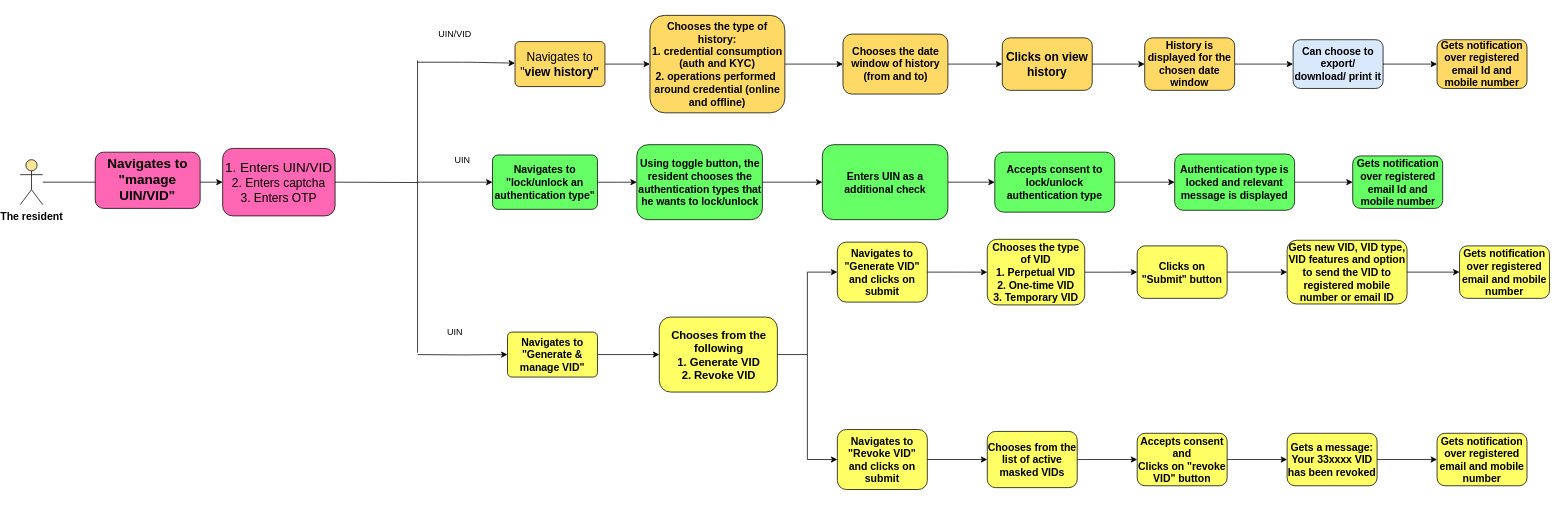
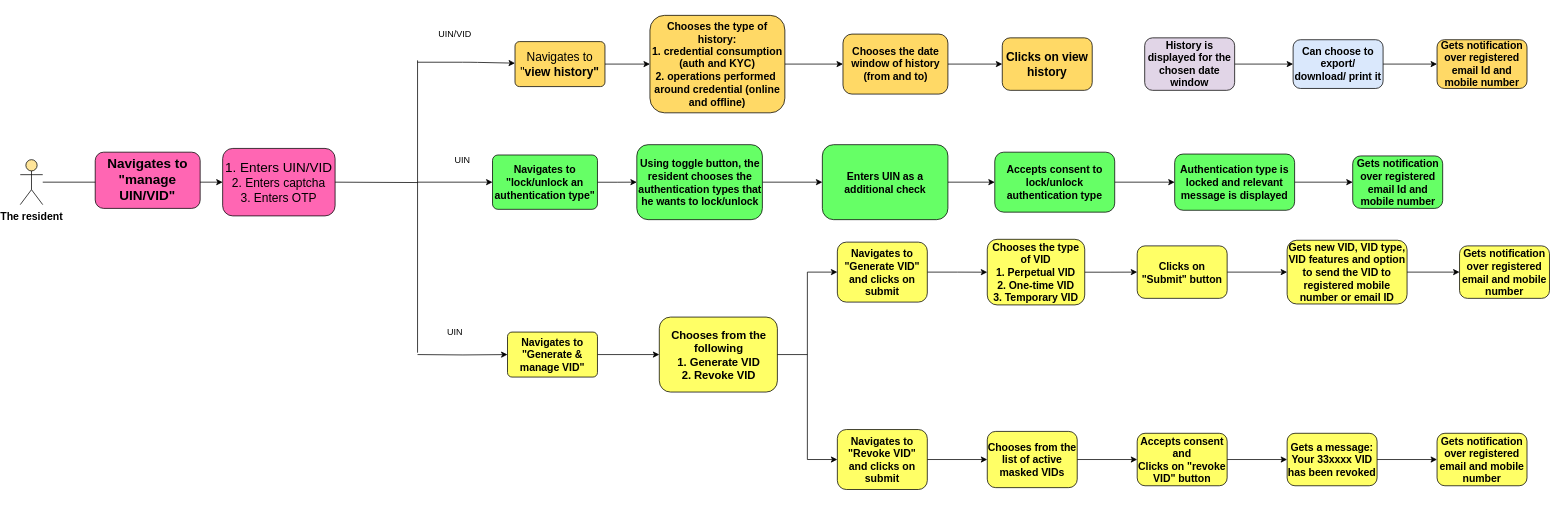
edge "Clicks on view history" -> "History is displayed for the chosen date window": removed
node "History is displayed for the chosen date window": fillcolor #ffd966 -> #e1d5e7
